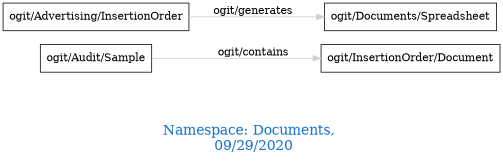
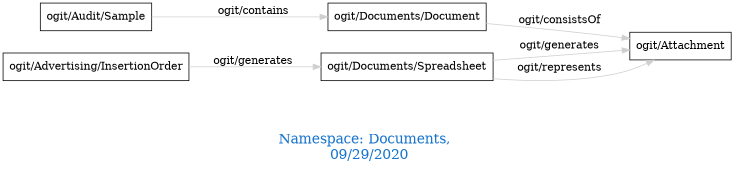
node "ogit/Attachment": added
node "ogit/InsertionOrder/Document": label "ogit/InsertionOrder/Document" -> "ogit/Documents/Document"
